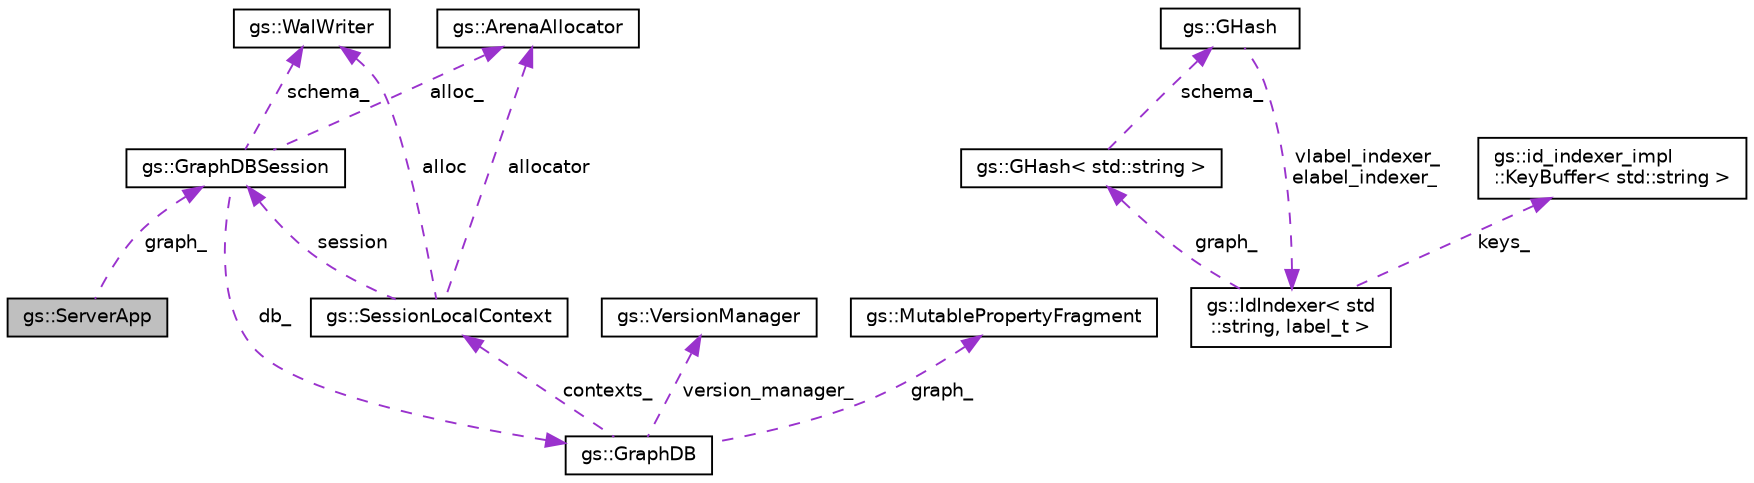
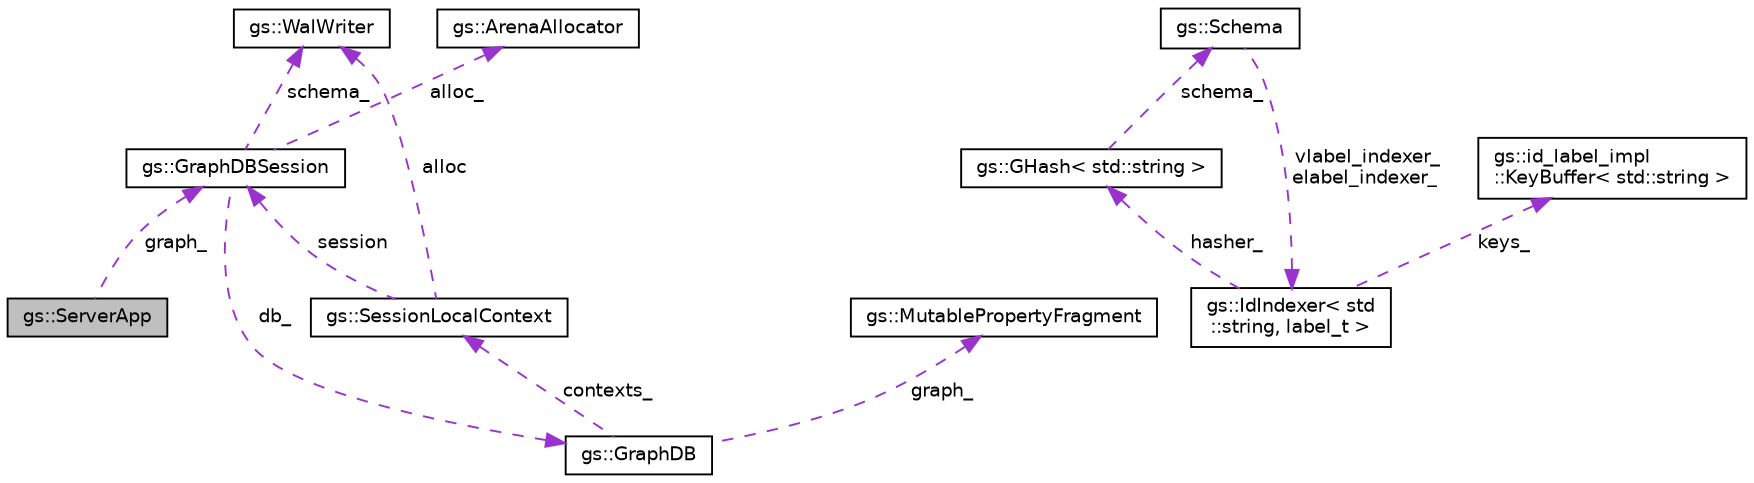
node "gs::GHash": label "gs::GHash" -> "gs::Schema"
node "gs::id_indexer_impl ::KeyBuffer< std::string >": label "gs::id_indexer_impl ::KeyBuffer< std::string >" -> "gs::id_label_impl ::KeyBuffer< std::string >"
edge "gs::SessionLocalContext" -> "gs::ArenaAllocator": removed, label "allocator"
edge "gs::IdIndexer< std ::string, label_t >" -> "gs::GHash< std::string >": label " graph_" -> " hasher_"
node "gs::VersionManager": removed
